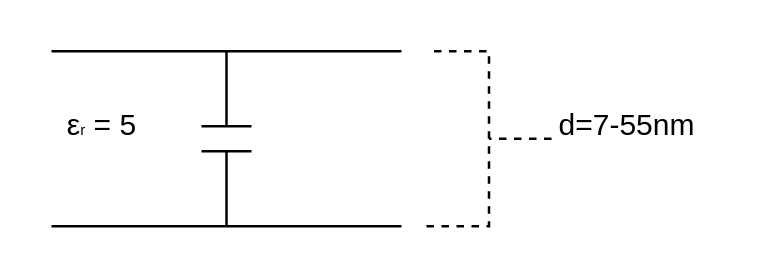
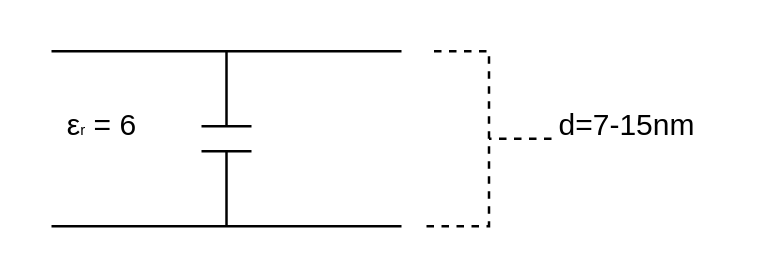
node "εr = 5": label "εr = 5" -> "εr = 6"
node "d=7-55nm": label "d=7-55nm" -> "d=7-15nm"
